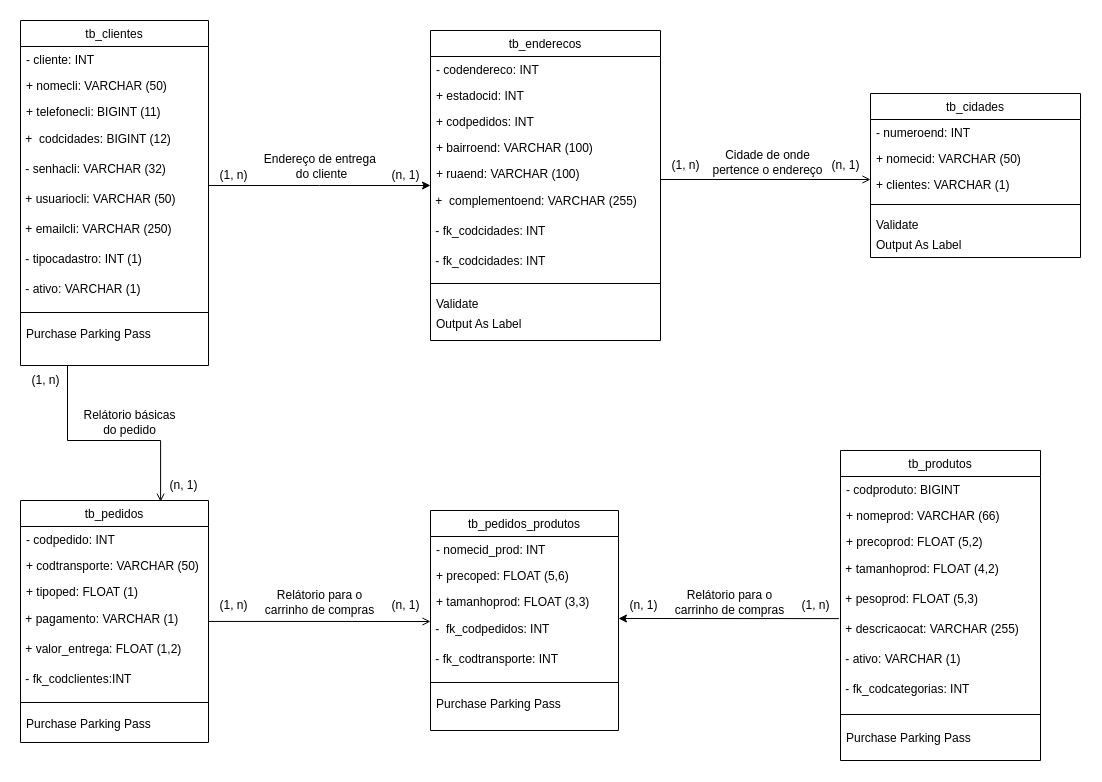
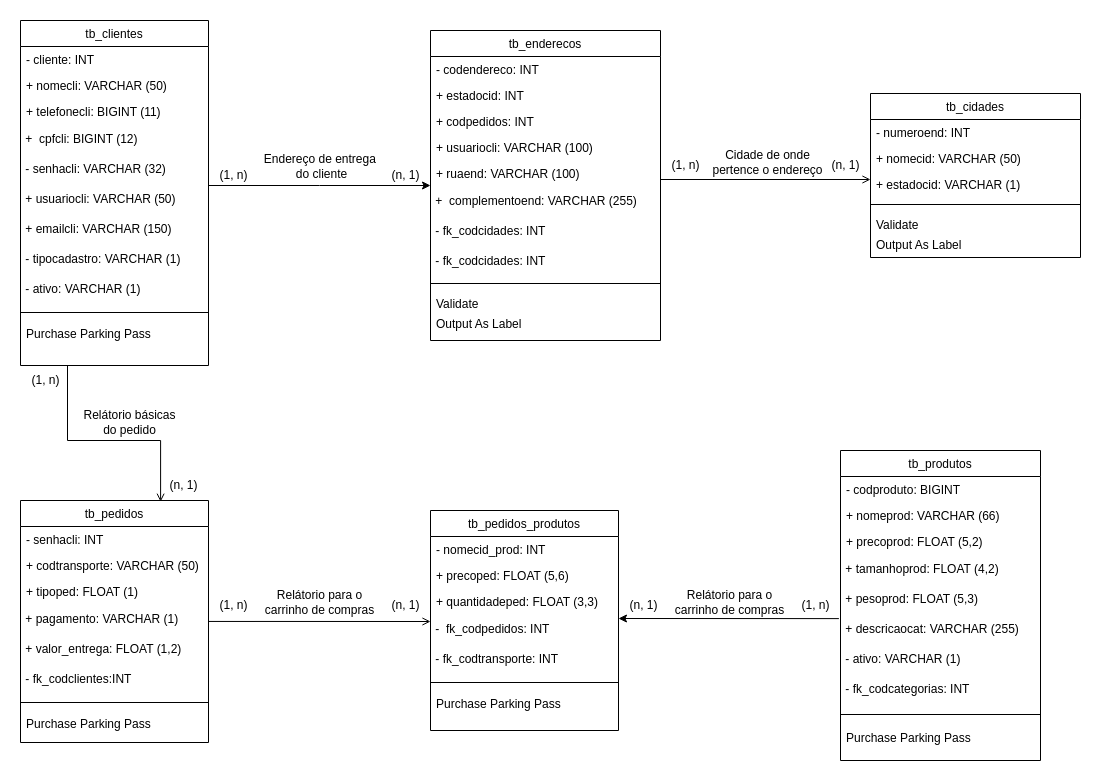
node "+ codcidades: BIGINT (12)": label "+ codcidades: BIGINT (12)" -> "+ cpfcli: BIGINT (12)"
node "+ bairroend: VARCHAR (100)": label "+ bairroend: VARCHAR (100)" -> "+ usuariocli: VARCHAR (100)"
node "+ clientes: VARCHAR (1)": label "+ clientes: VARCHAR (1)" -> "+ estadocid: VARCHAR (1)"
node "+ emailcli: VARCHAR (250)": label "+ emailcli: VARCHAR (250)" -> "+ emailcli: VARCHAR (150)"
node "- tipocadastro: INT (1)": label "- tipocadastro: INT (1)" -> "- tipocadastro: VARCHAR (1)"
node "- codpedido: INT": label "- codpedido: INT" -> "- senhacli: INT"
node "+ tamanhoprod: FLOAT (3,3)": label "+ tamanhoprod: FLOAT (3,3)" -> "+ quantidadeped: FLOAT (3,3)"
